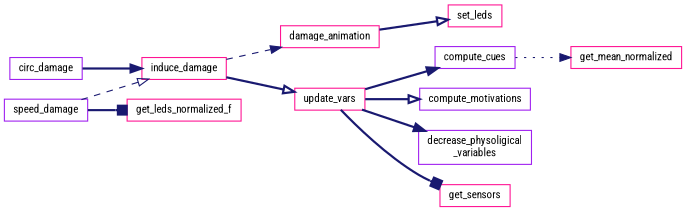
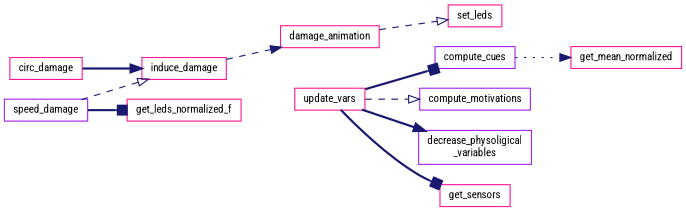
edge "damage_animation" -> "set_leds": style bold -> dashed
node "circ_damage": color purple -> deeppink
edge "update_vars" -> "compute_cues": arrowhead normal -> box
edge "induce_damage" -> "update_vars": removed
edge "update_vars" -> "compute_motivations": style bold -> dashed
